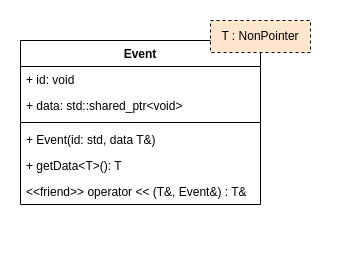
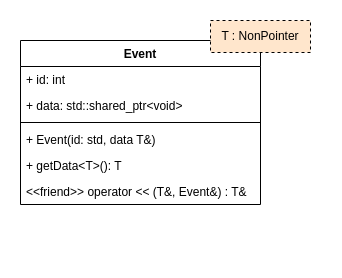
node "+ id: void": label "+ id: void" -> "+ id: int"
